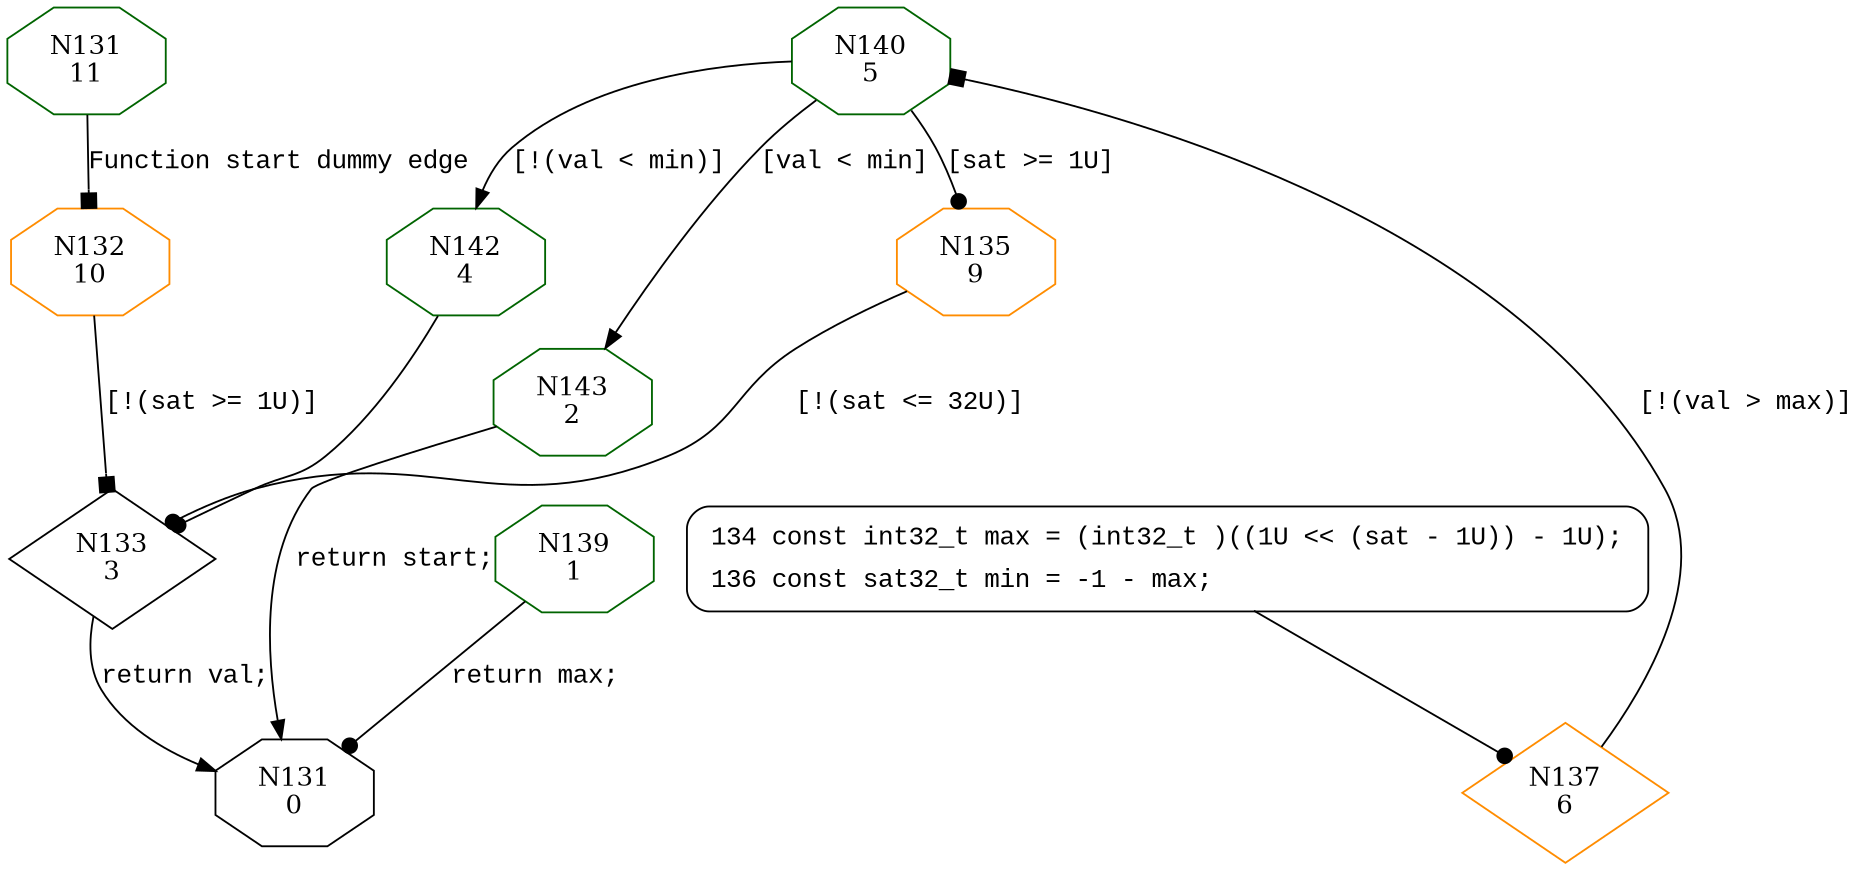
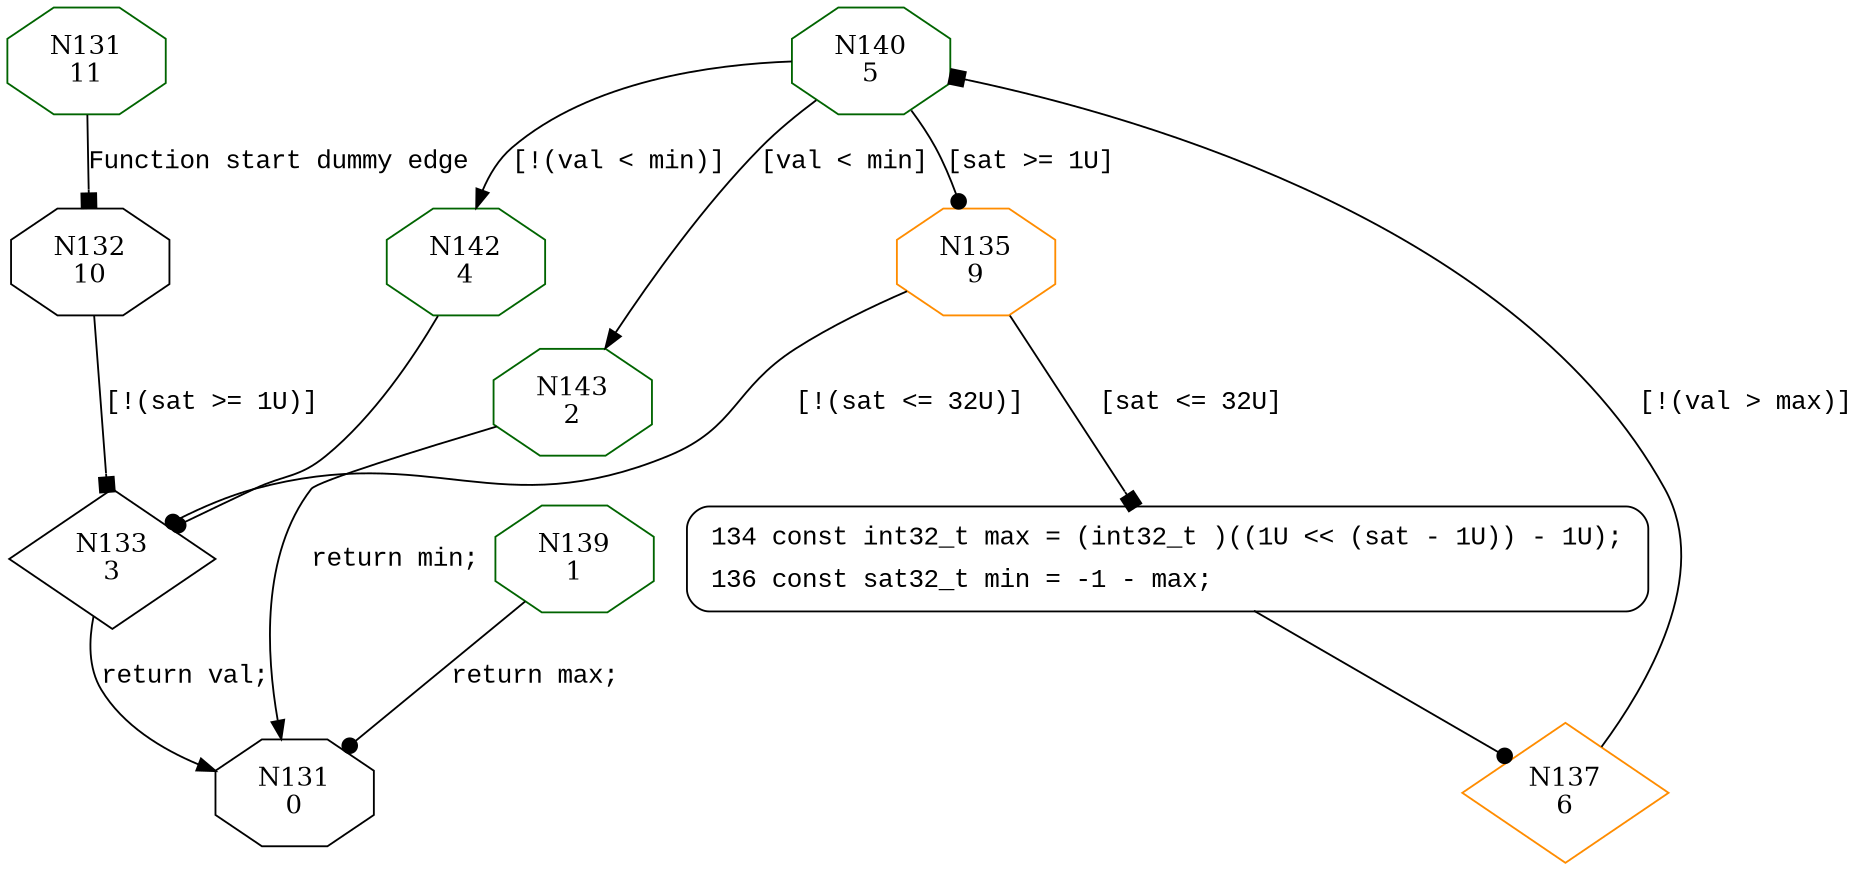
node "N132 10": color darkorange -> black
edge "N135 9" -> "134": added, label "[sat <= 32U]"
edge "N143 2" -> "N131 0": label "return start;" -> "return min;"
